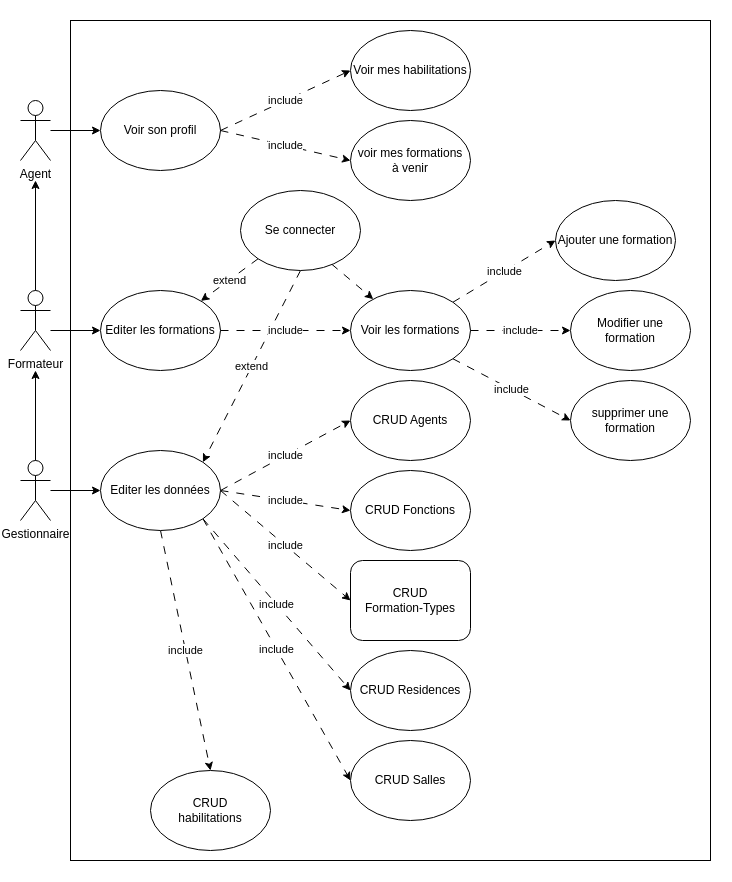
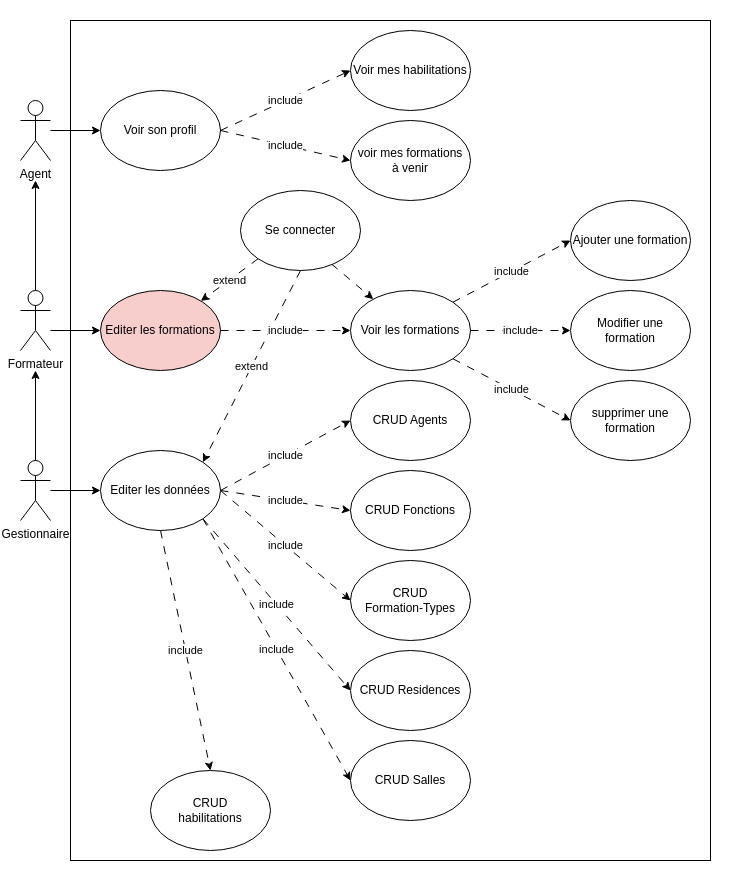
node "Ajouter une formation": moved (616, 241) -> (631, 241)
node "Editer les formations": fillcolor #ffffff -> #f8cecc
node "CRUD Formation-Types": shape rounded rectangle -> ellipse
